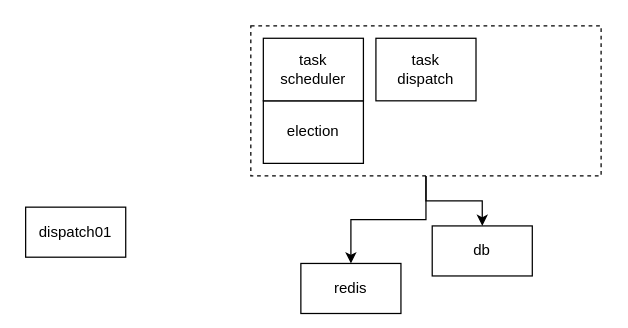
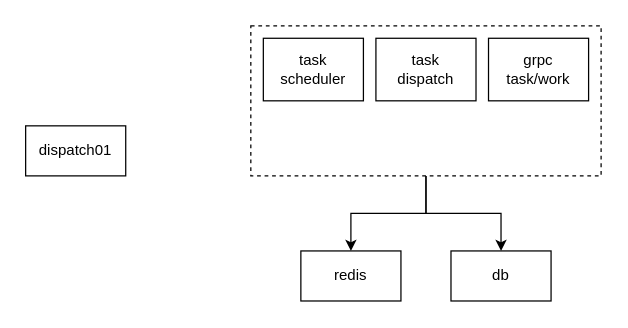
node "grpc task/work": added
node "election": removed
node "dispatch01": moved (76, 232) -> (76, 151)
node "db": moved (482, 251) -> (501, 276)
node "redis": moved (351, 288) -> (351, 276)
